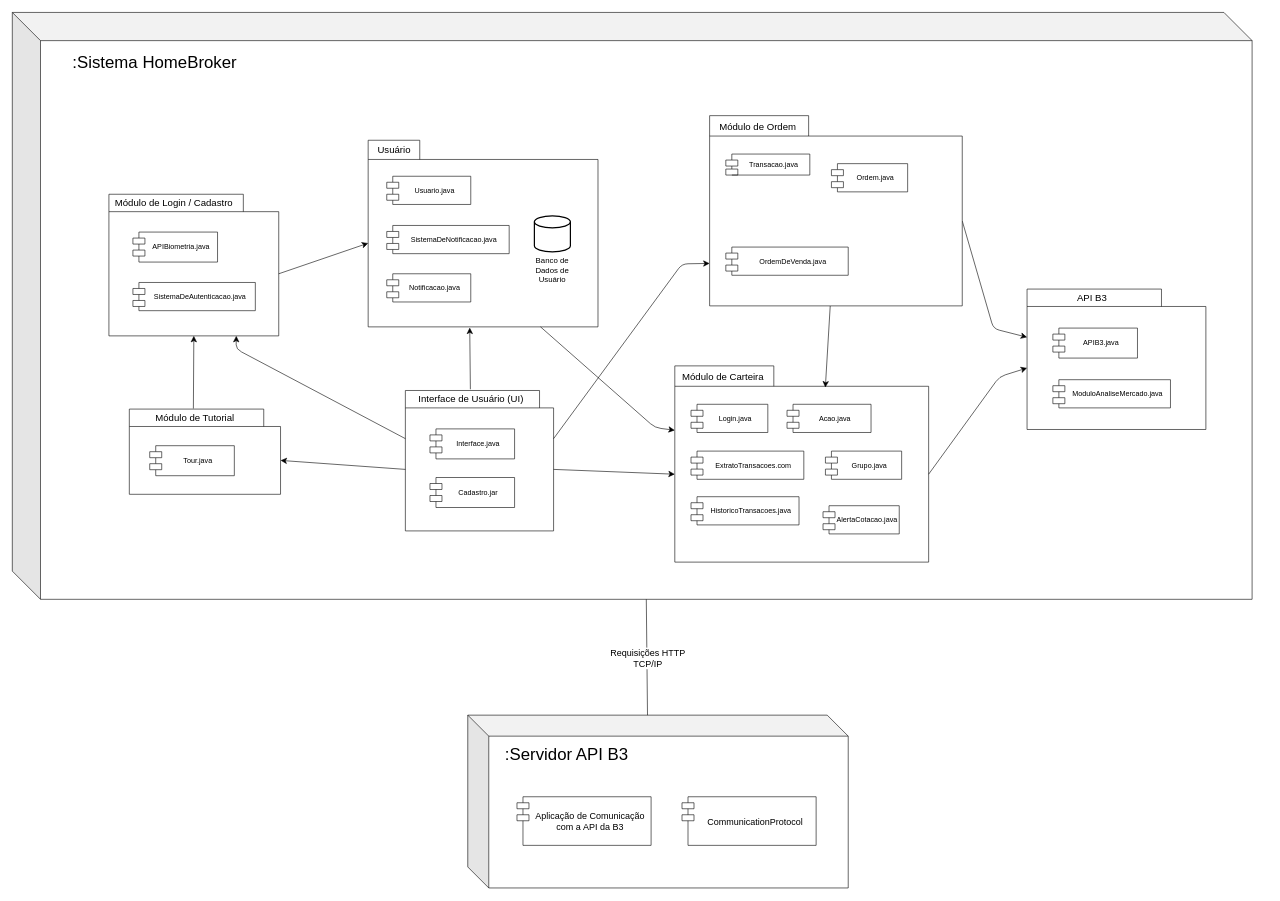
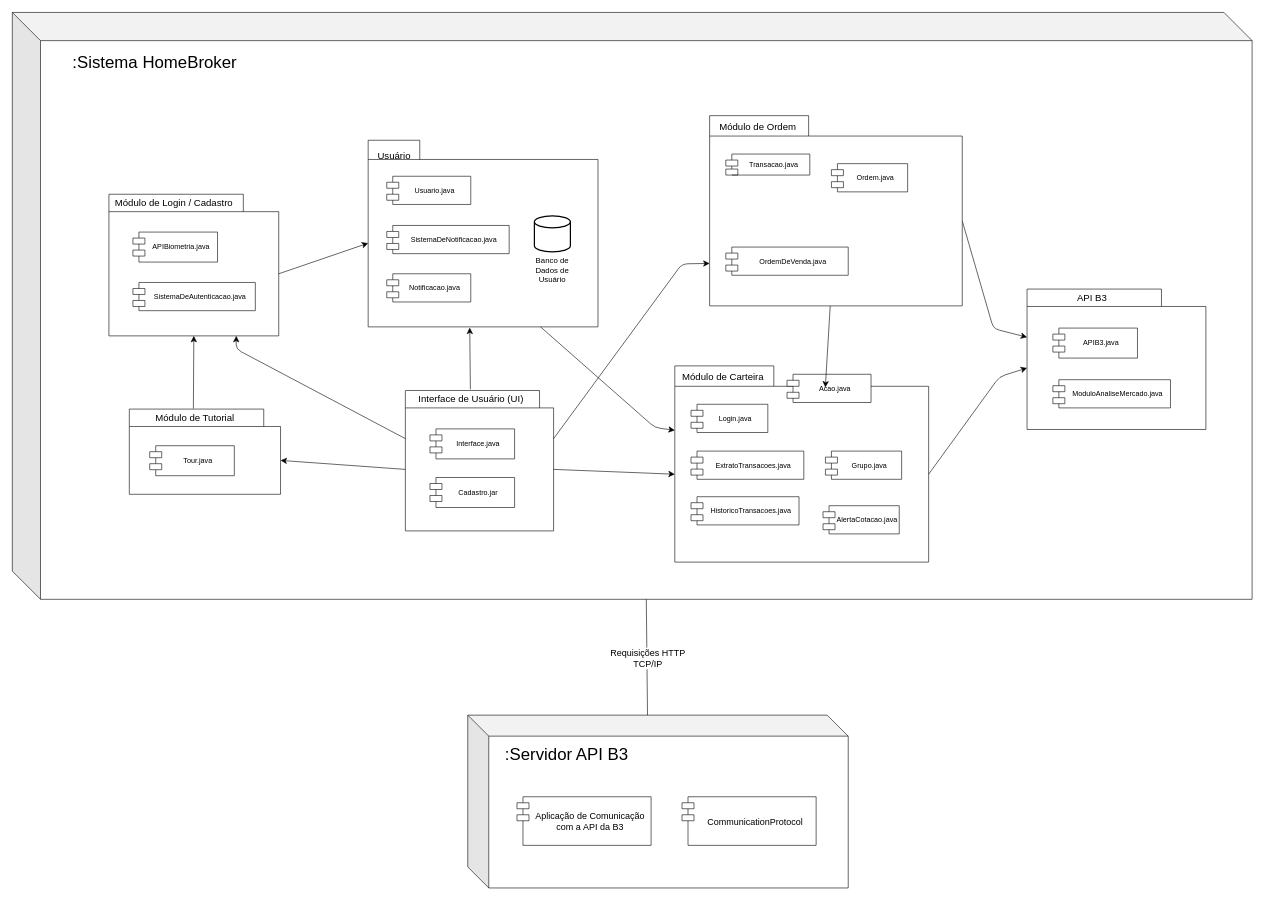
node "Usuário": moved (394, 149) -> (394, 155)
node "Acao.java": moved (829, 418) -> (829, 388)
node "ExtratoTransacoes.com": label "ExtratoTransacoes.com" -> "ExtratoTransacoes.java"
